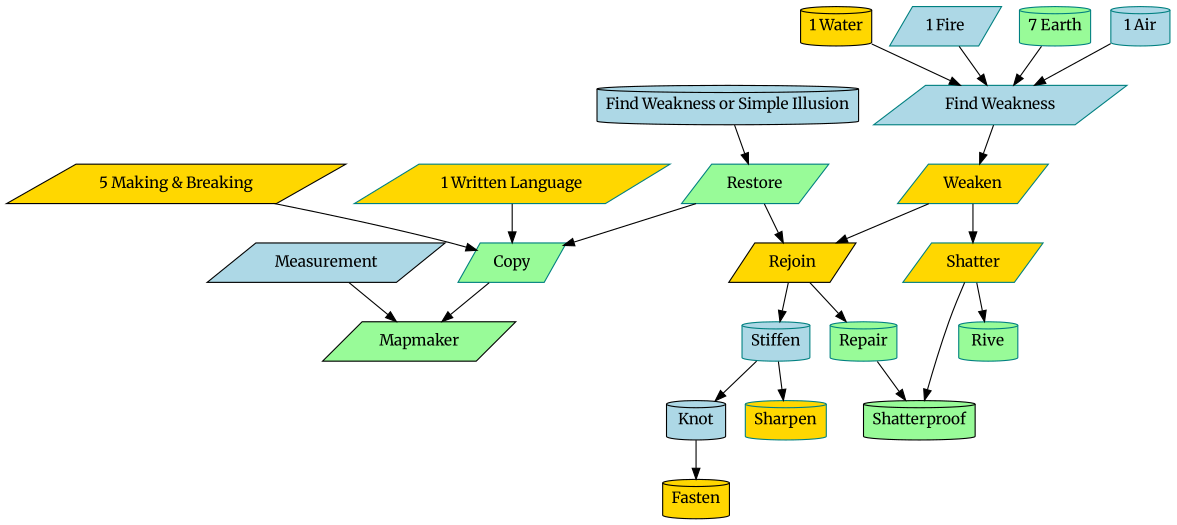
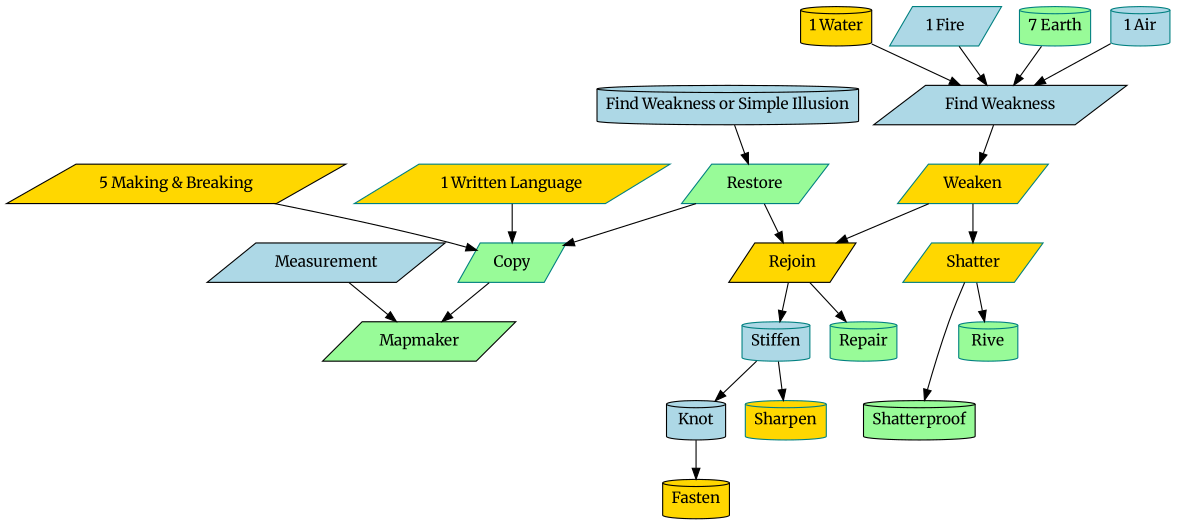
node "Find Weakness": color teal -> black
edge "Repair" -> "Shatterproof": removed
